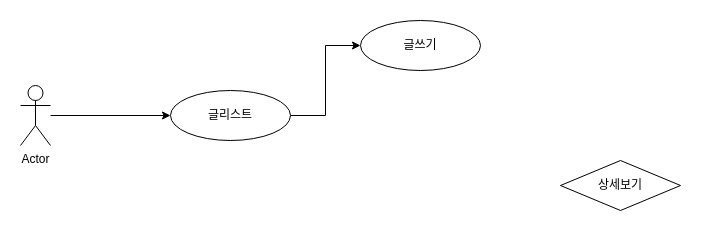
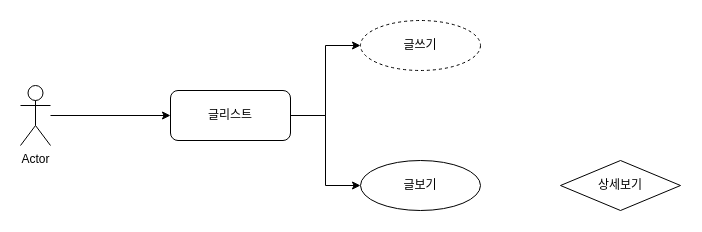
node "글쓰기": style solid -> dashed
node "글리스트": shape ellipse -> rounded rectangle
edge "글리스트" -> "글보기": added
node "글보기": added
